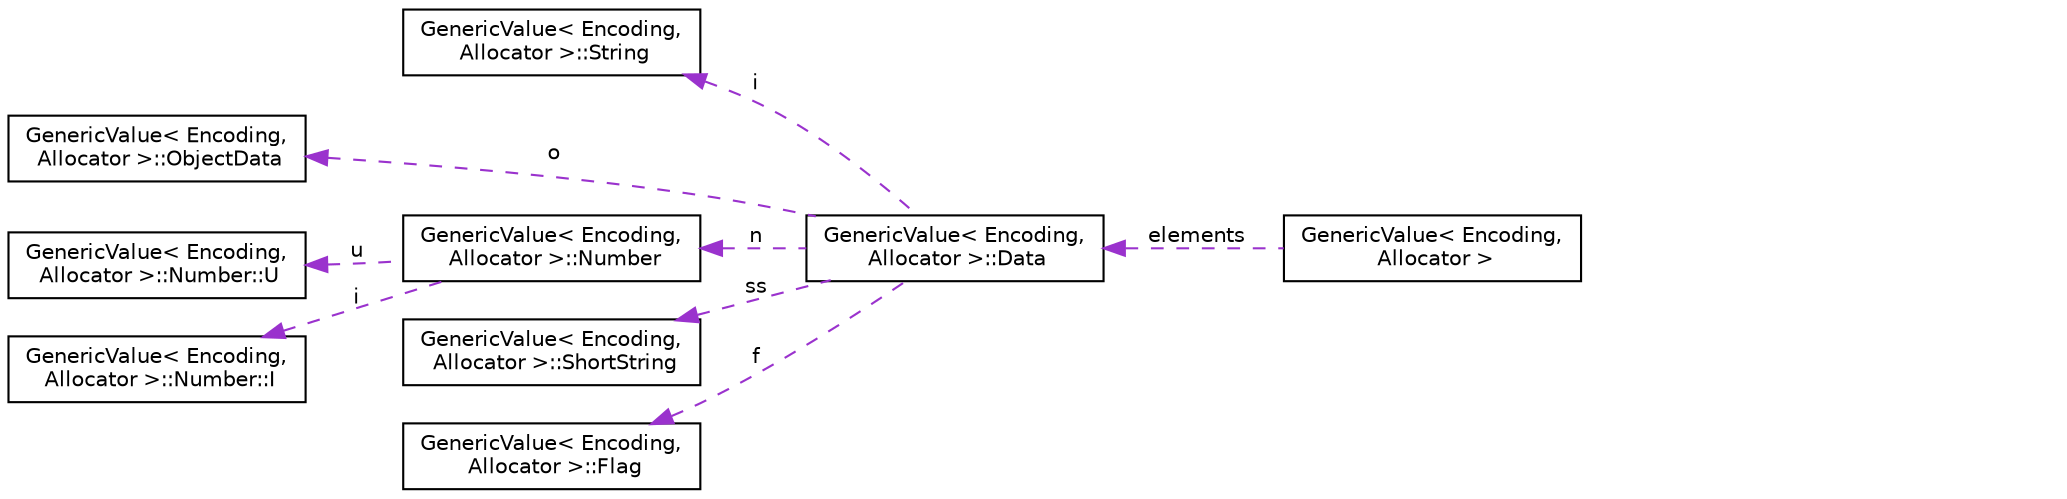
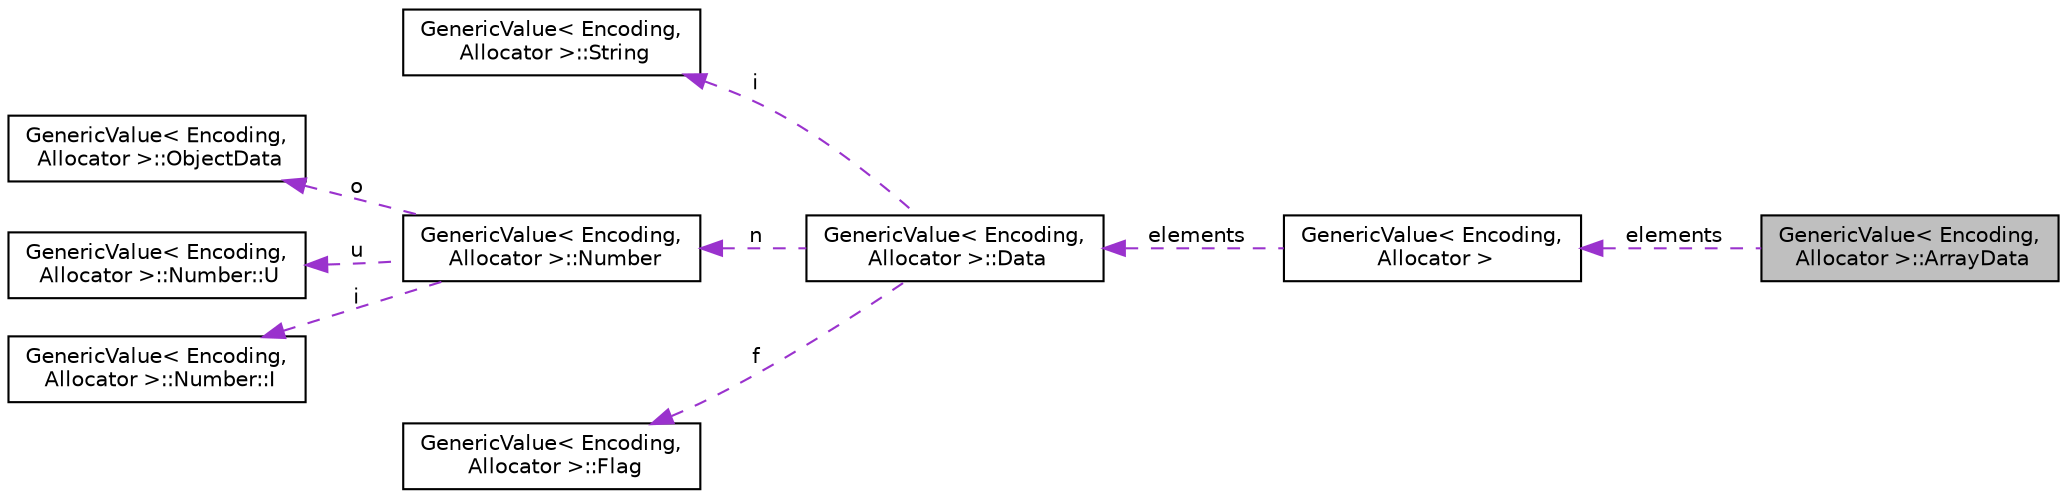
edge "GenericValue< Encoding, Allocator >::Data" -> "GenericValue< Encoding, Allocator >::ObjectData": now "GenericValue< Encoding, Allocator >::Number" -> "GenericValue< Encoding, Allocator >::ObjectData"
node "GenericValue< Encoding, Allocator >::ArrayData": added
node "GenericValue< Encoding, Allocator >::ShortString": removed
